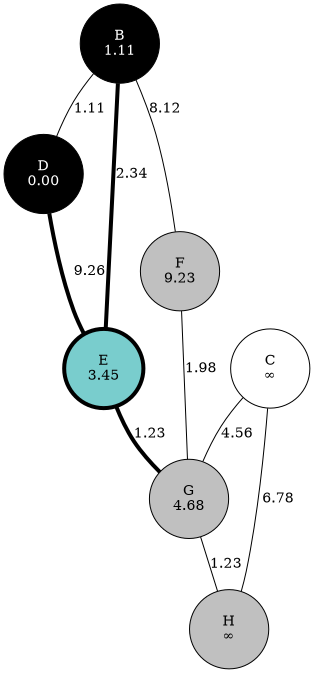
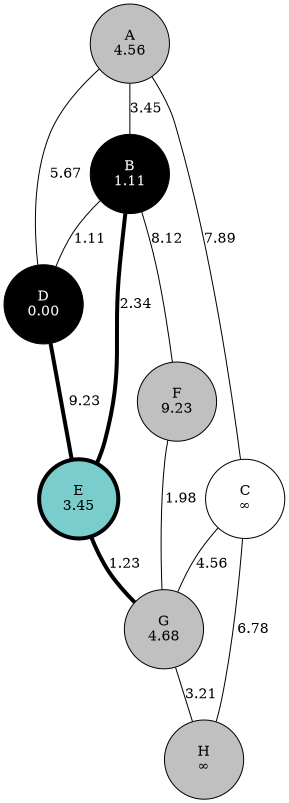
node "A 4.56": added
edge "D 0.00" -- "E 3.45": label "9.26" -> "9.23"
edge "G 4.68" -- "H ∞": label "1.23" -> "3.21"
